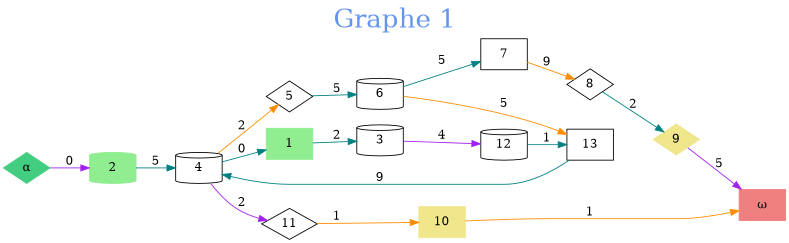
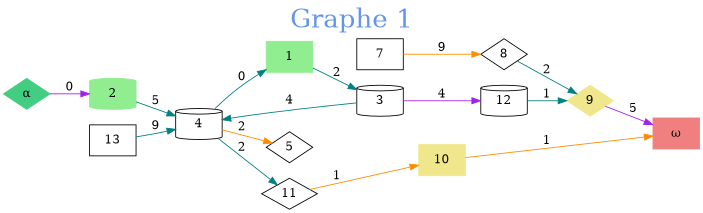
node "6": removed
edge "3" -> "4": added, label "4"
edge "12" -> "13": now "12" -> "9"
edge "4" -> "11": color purple -> teal
